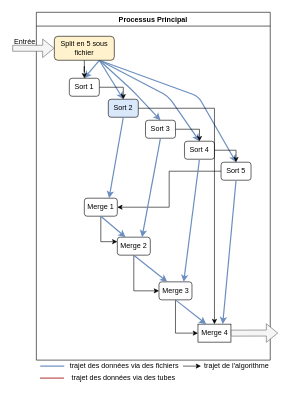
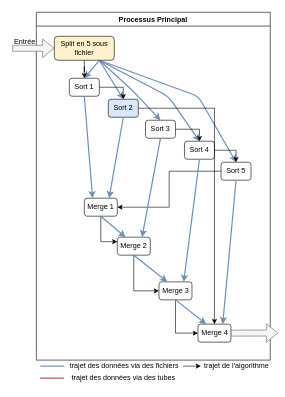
edge "Sort 1" -> "Merge 1": added
node "Merge 4": shape rectangle -> rounded rectangle
